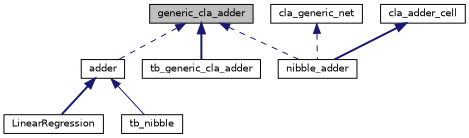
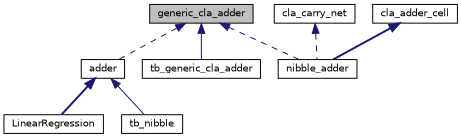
node "cla_generic_net": label "cla_generic_net" -> "cla_carry_net"
edge "tb_generic_cla_adder" -> "generic_cla_adder": style bold -> solid
